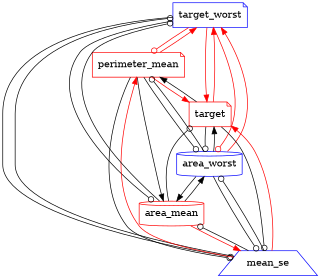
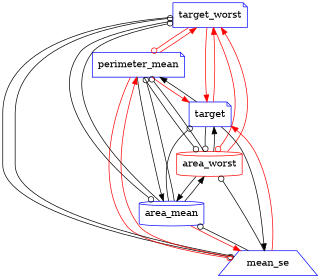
node "perimeter_mean": color red -> blue
node "target": color red -> blue
edge "area_mean" -> "perimeter_mean": added
node "area_worst": color blue -> red
edge "target" -> "mean_se": arrowhead odot -> normal
edge "perimeter_mean" -> "mean_se": color black -> red
edge "area_worst" -> "mean_se": removed
node "area_mean": color red -> blue
